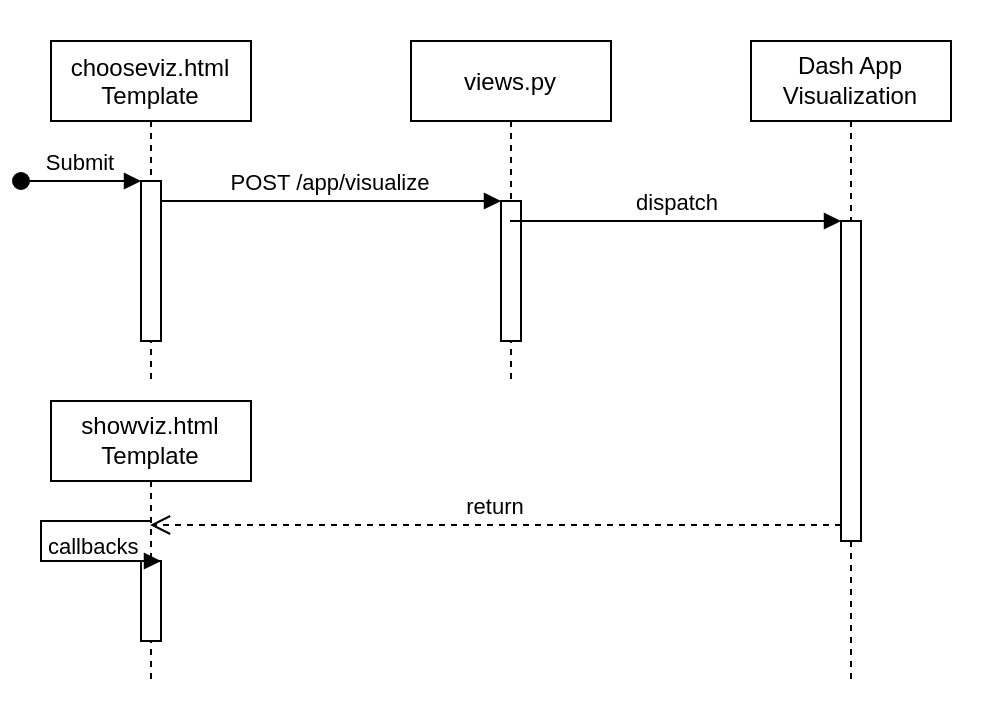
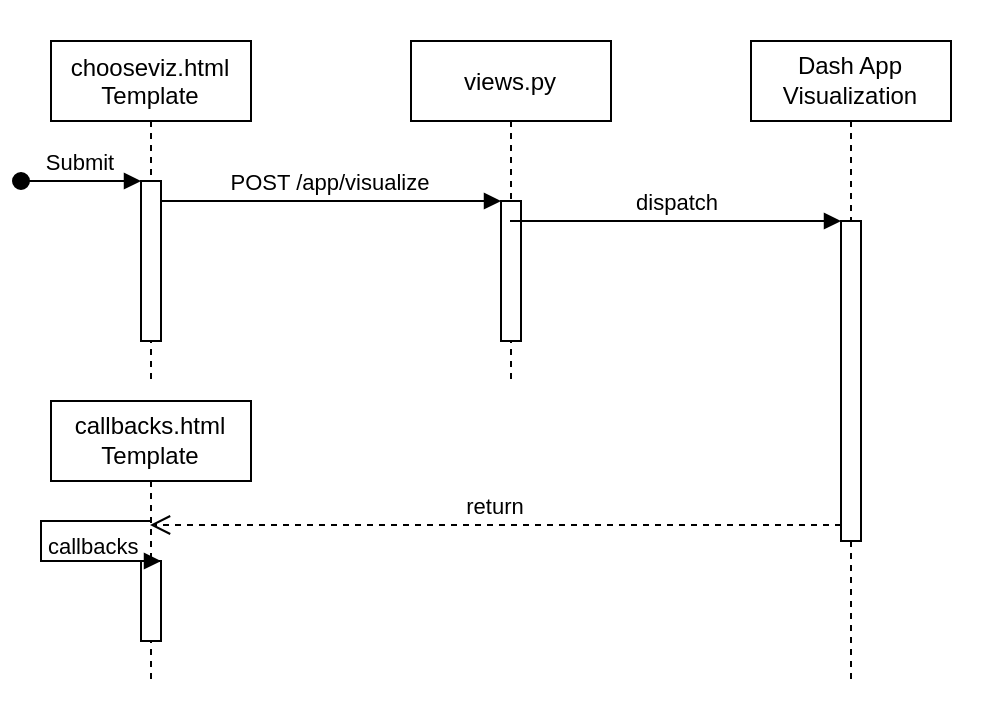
node "showviz.html Template": label "showviz.html Template" -> "callbacks.html Template"
